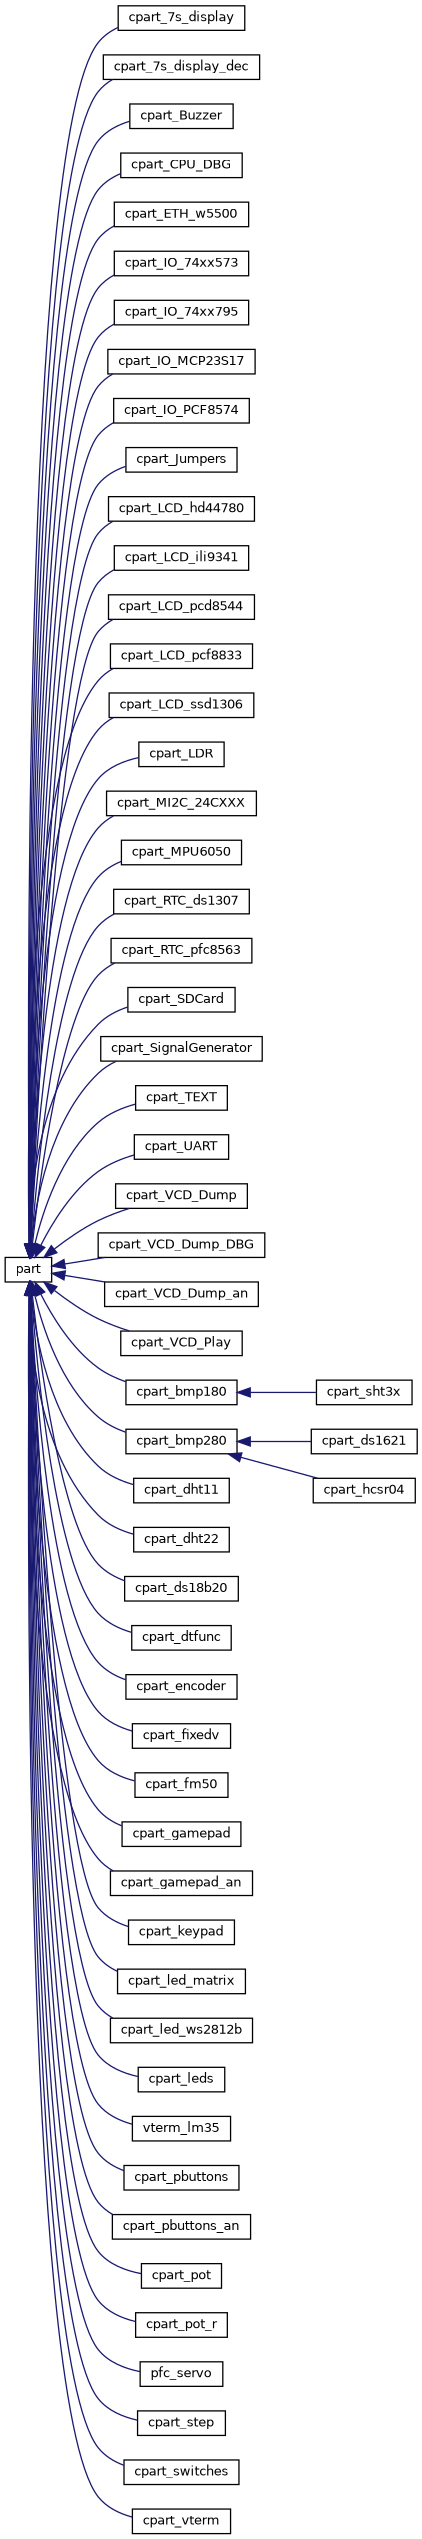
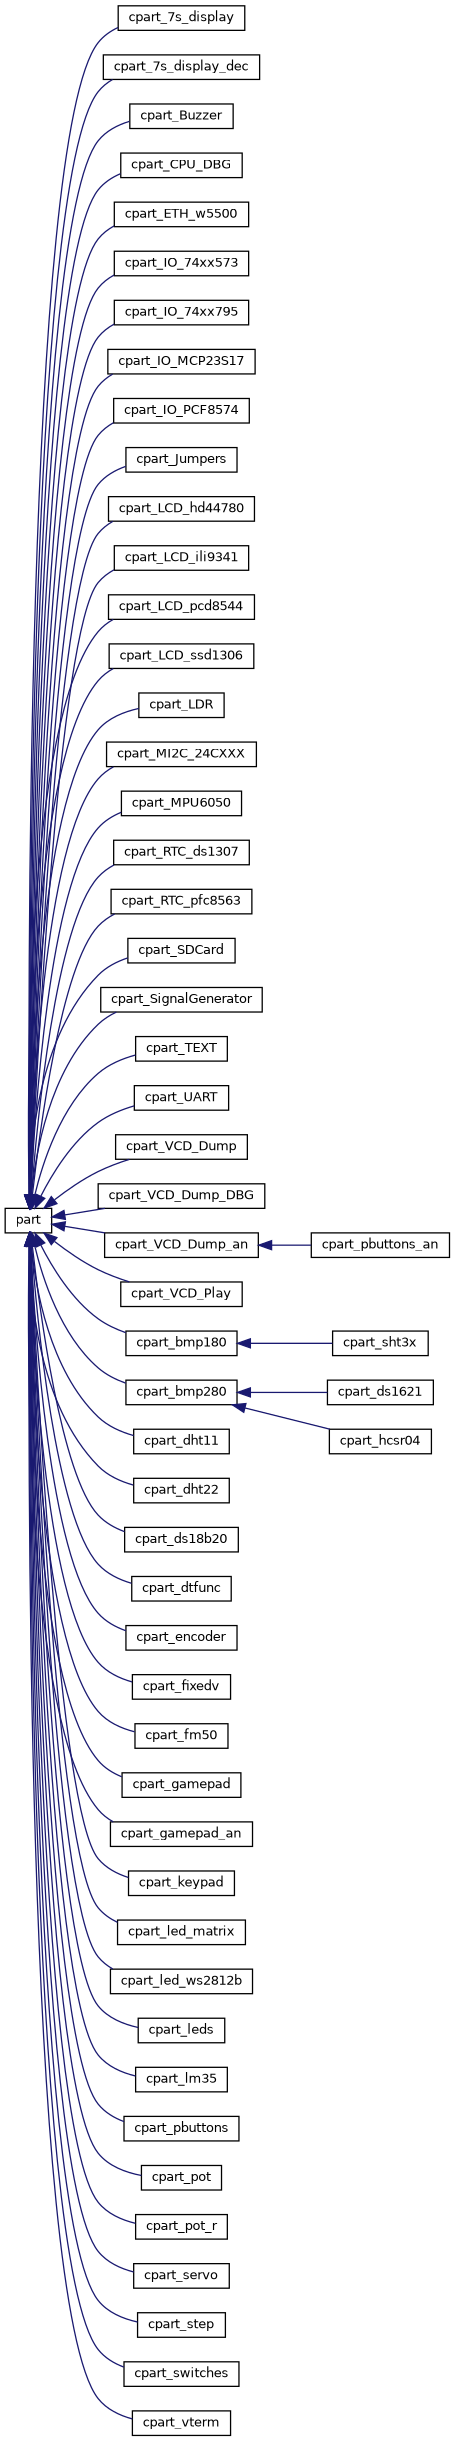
node "cpart_LCD_pcf8833": removed
edge "cpart_pbuttons_an" -> "part": now "cpart_pbuttons_an" -> "cpart_VCD_Dump_an"
node "vterm_lm35": label "vterm_lm35" -> "cpart_lm35"
node "pfc_servo": label "pfc_servo" -> "cpart_servo"
